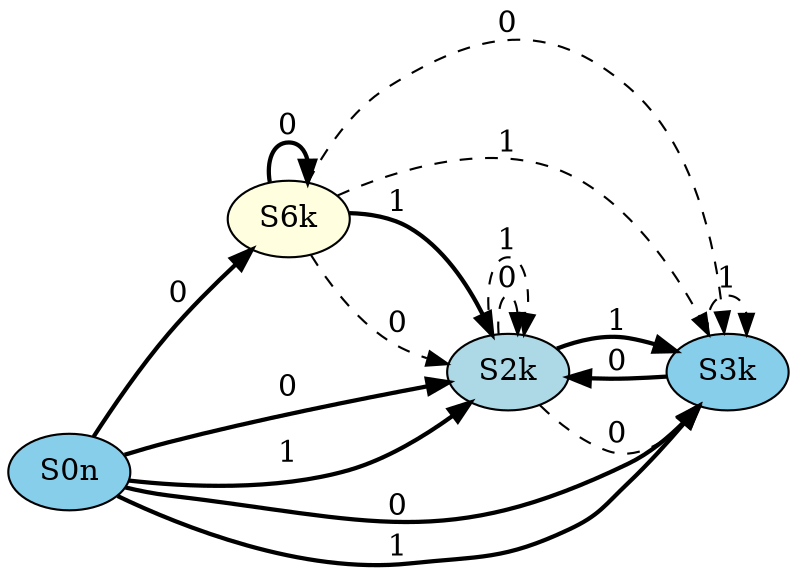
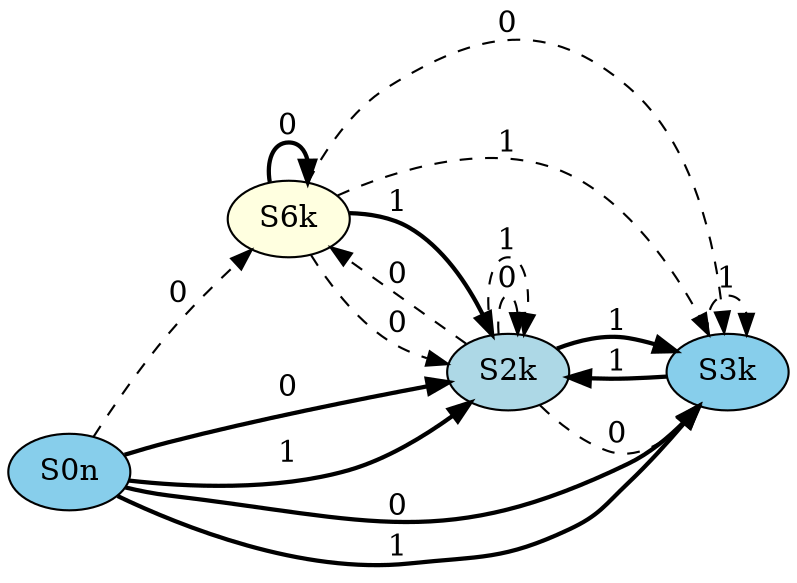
edge "S2k" -> "S6k": added, label "0"
edge "S0n" -> "S6k": style bold -> dashed
edge "S3k" -> "S2k": label "0" -> "1"
